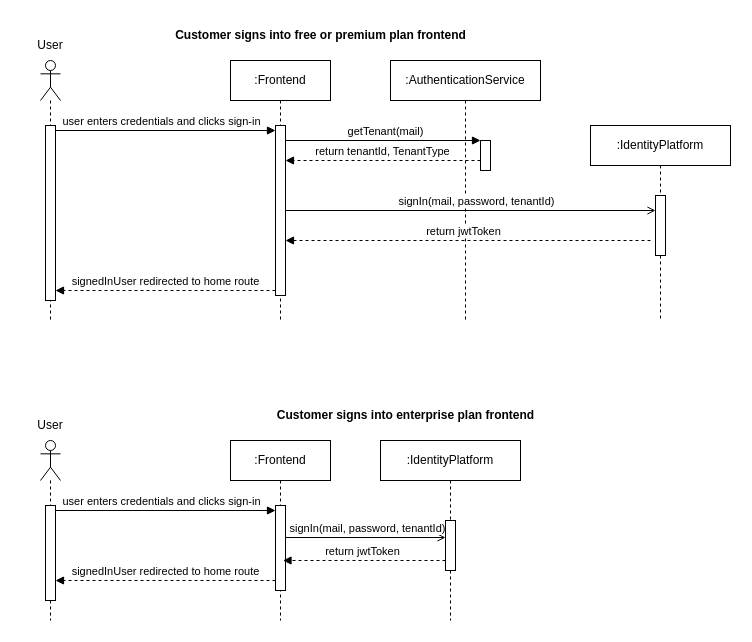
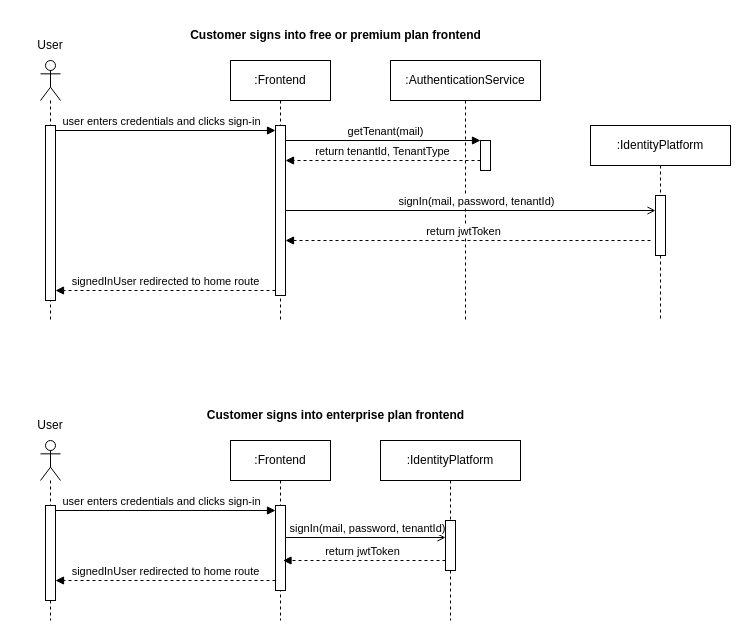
node "Customer signs into free or premium plan frontend": moved (321, 36) -> (336, 36)
node "Customer signs into enterprise plan frontend": moved (406, 416) -> (336, 416)
